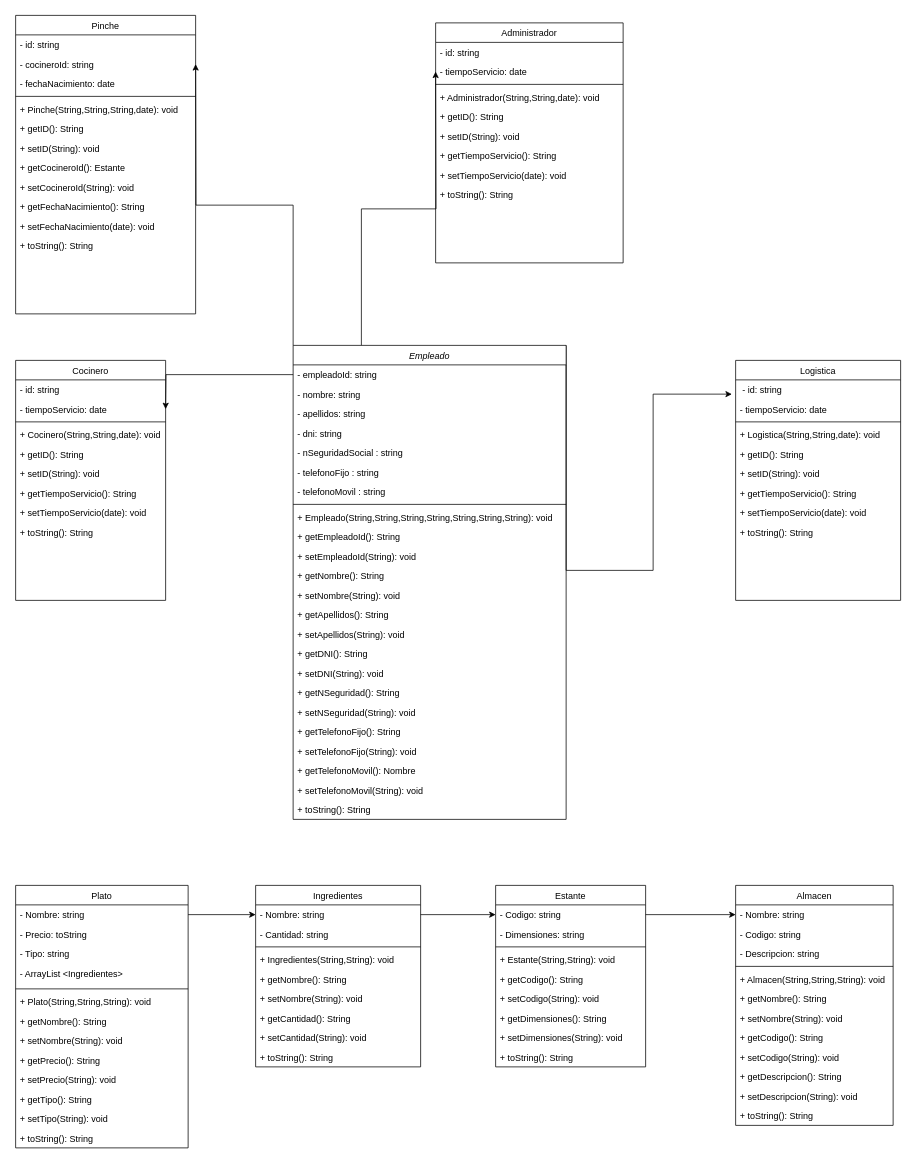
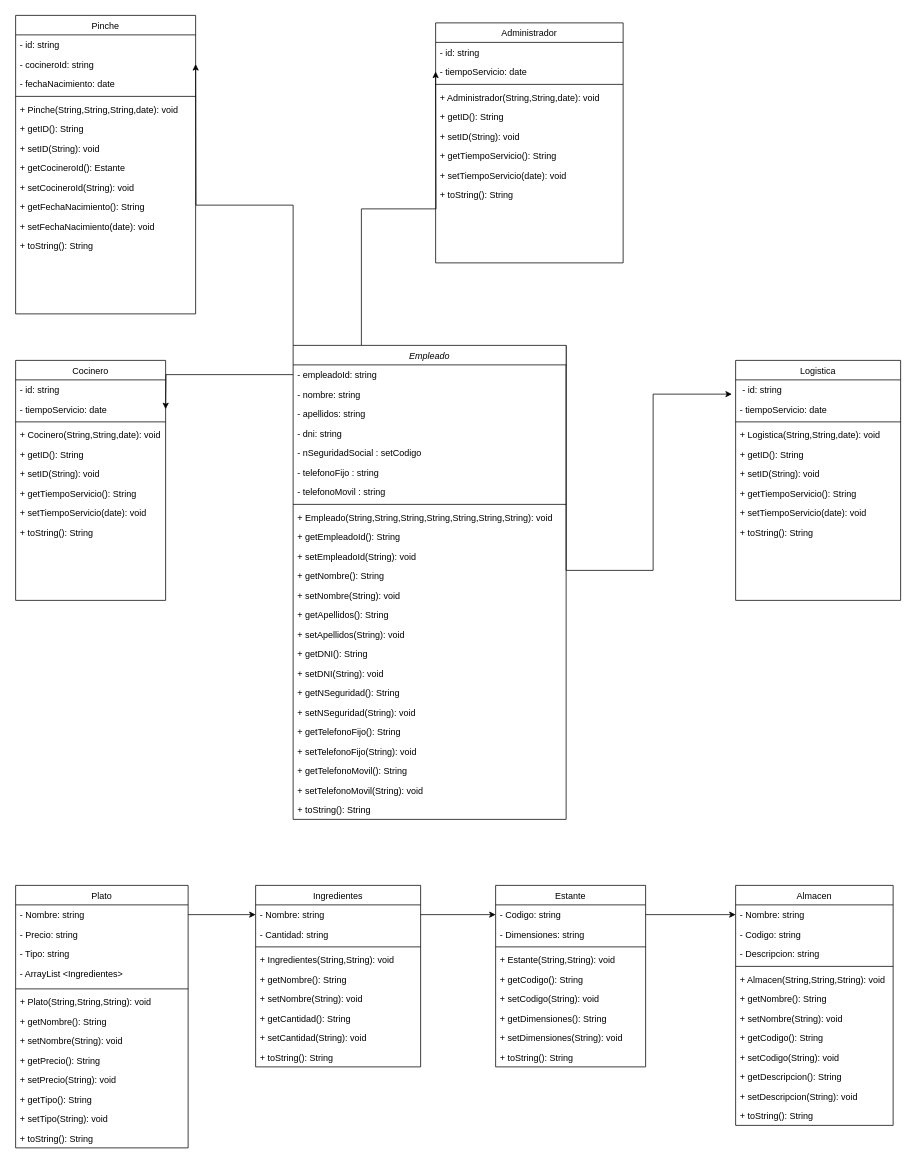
node "- nSeguridadSocial : string": label "- nSeguridadSocial : string" -> "- nSeguridadSocial : setCodigo"
node "+ getTelefonoMovil(): Nombre": label "+ getTelefonoMovil(): Nombre" -> "+ getTelefonoMovil(): String"
node "- Precio: toString": label "- Precio: toString" -> "- Precio: string"
